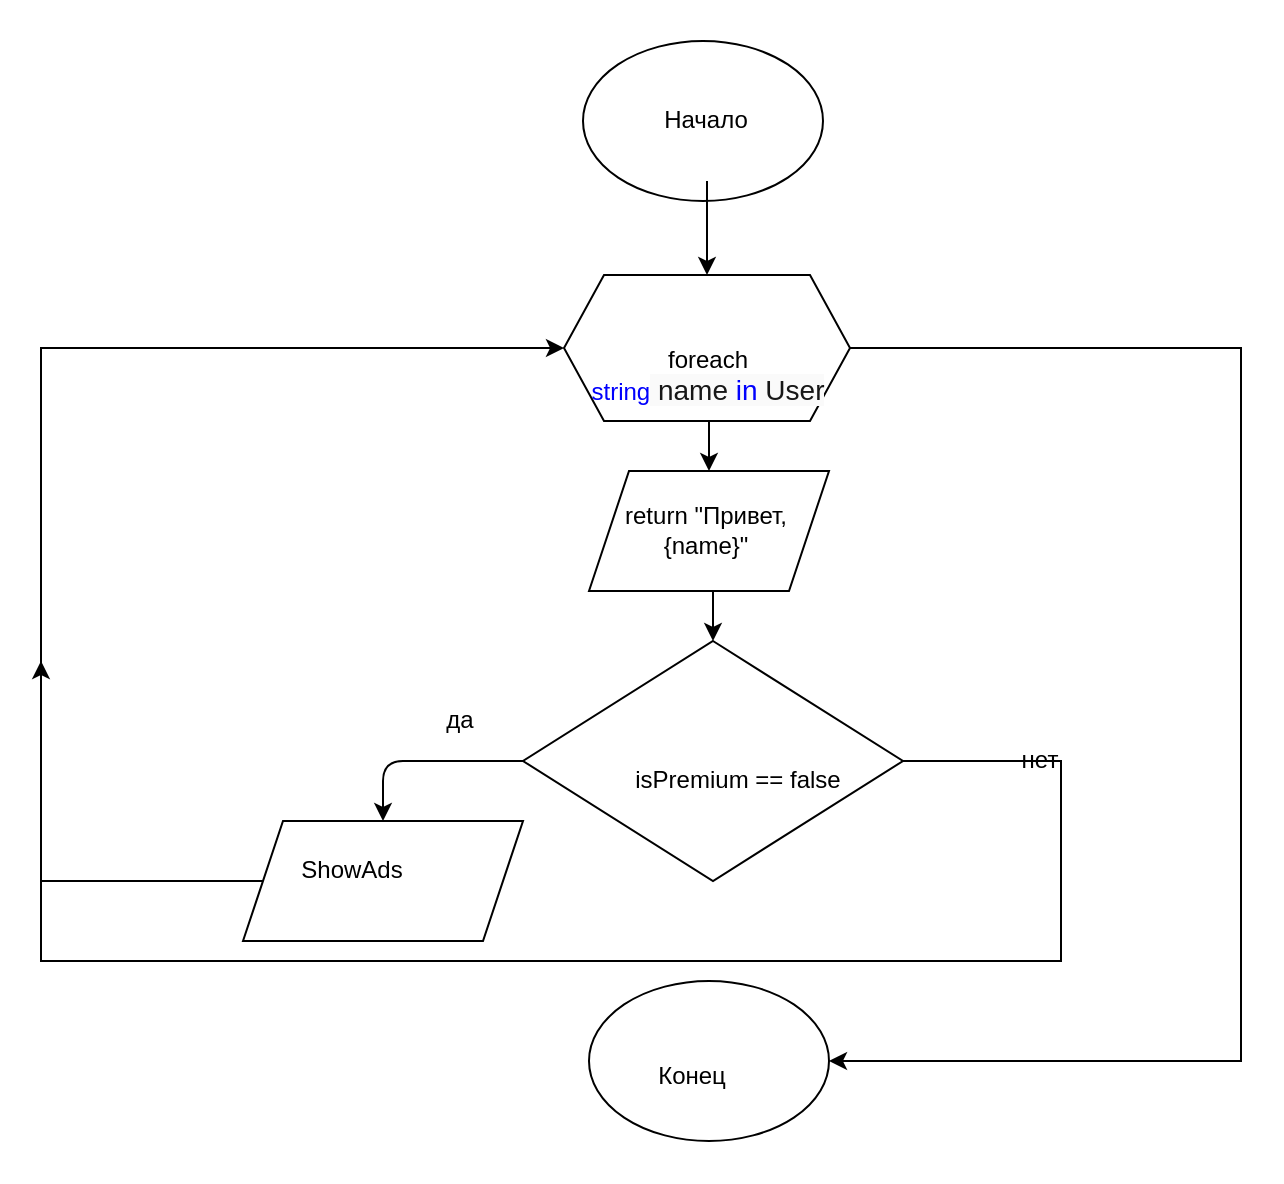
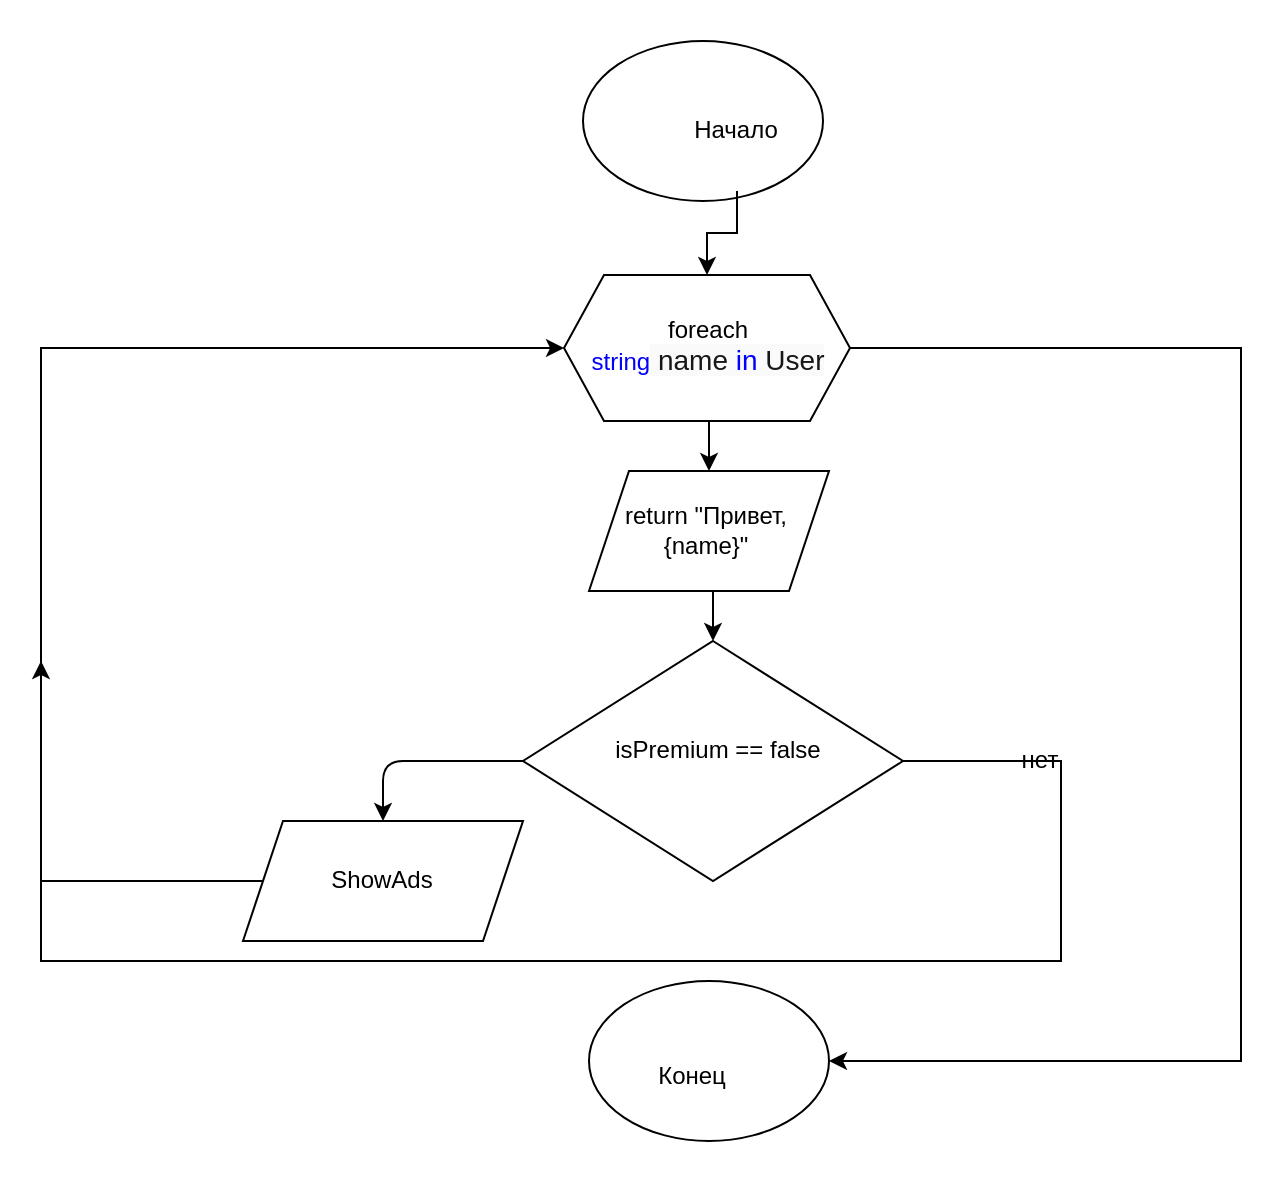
node "Начало": moved (707, 121) -> (737, 131)
node "foreach string name in User": moved (709, 377) -> (709, 347)
node "да": removed
node "isPremium == false": moved (739, 781) -> (719, 751)
node "ShowAds": moved (353, 871) -> (383, 881)
